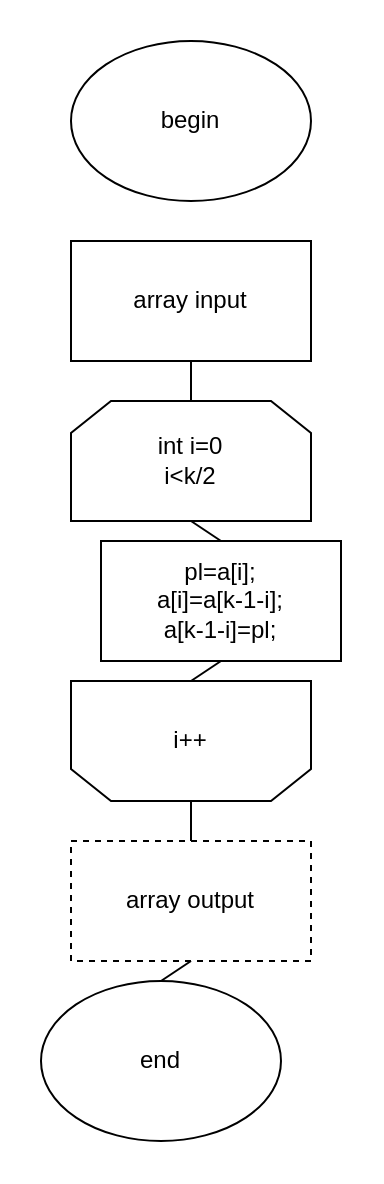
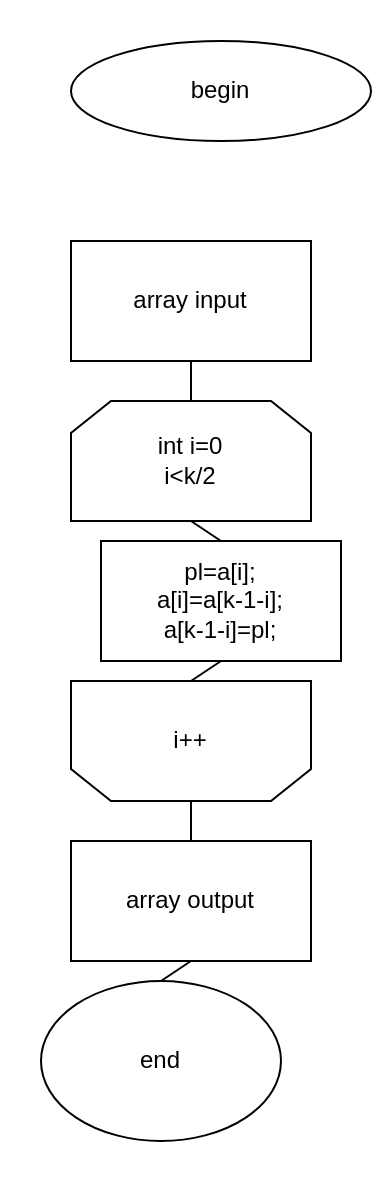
node "begin": size 240x160 -> 300x100
node "array output": style dashed -> solid
